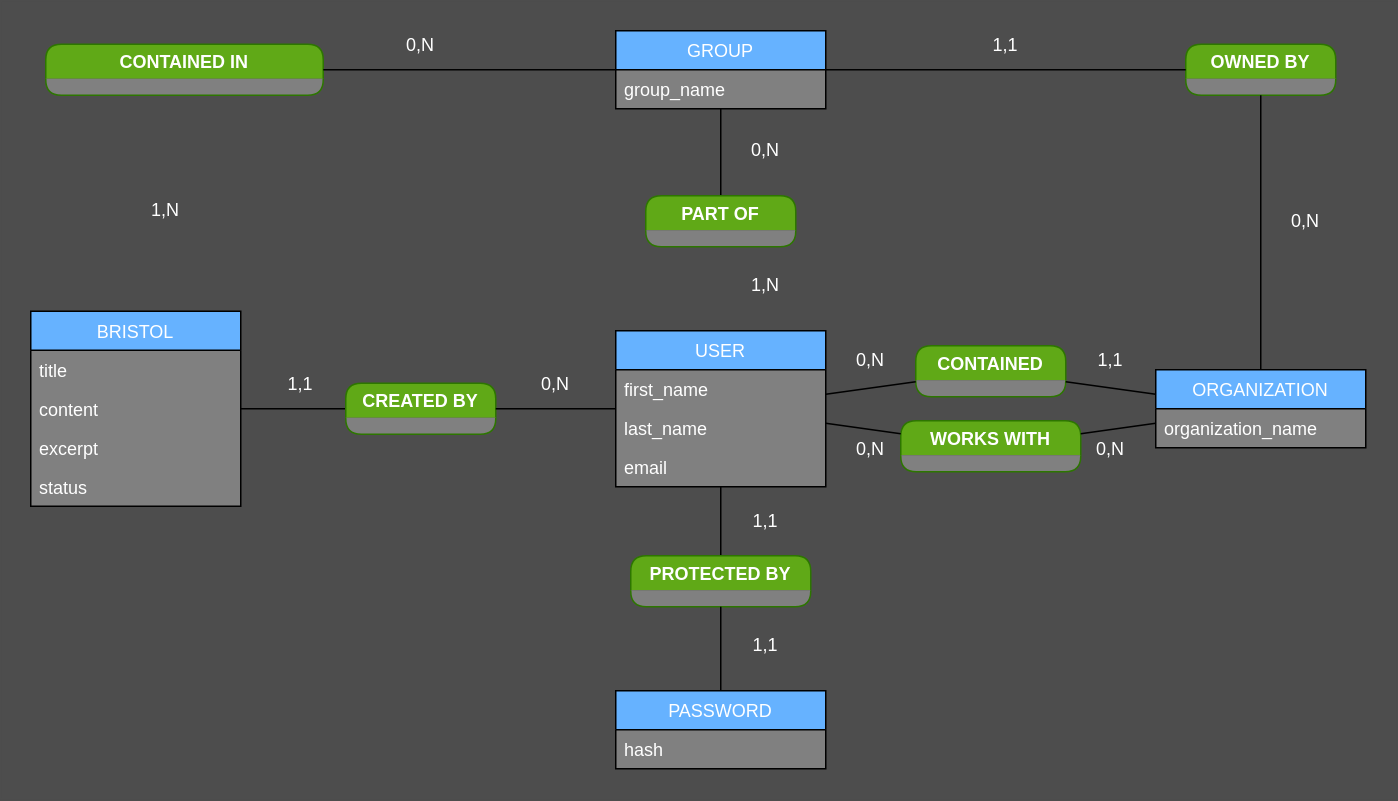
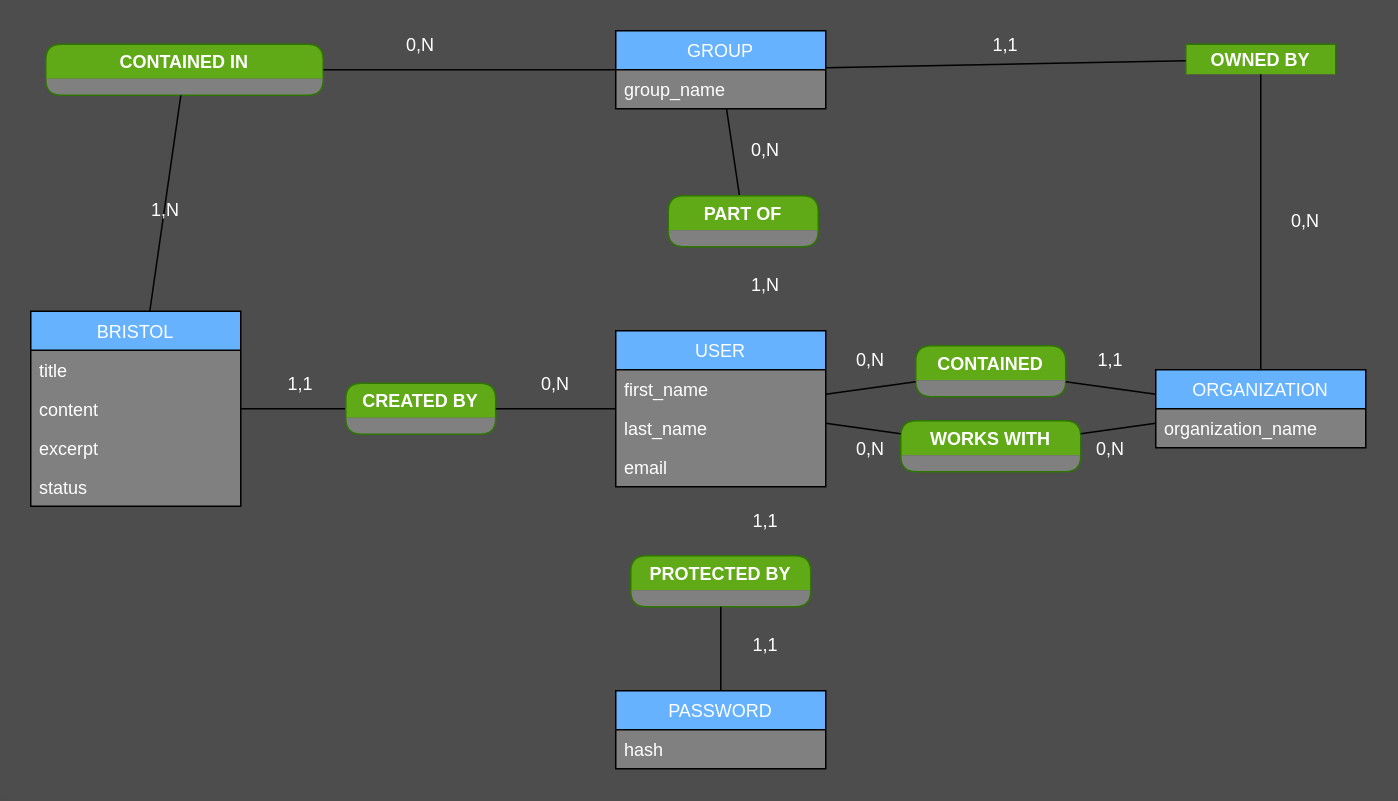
node "OWNED BY": size 150x51 -> 150x30
edge "CONTAINED IN" -- "BRISTOL": added
node "PART OF": moved (721, 221) -> (743, 221)
edge "USER" -- "PROTECTED BY": removed
